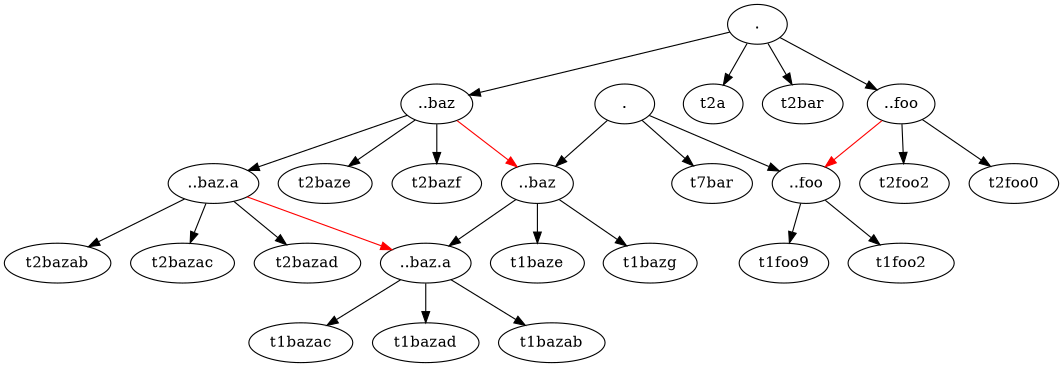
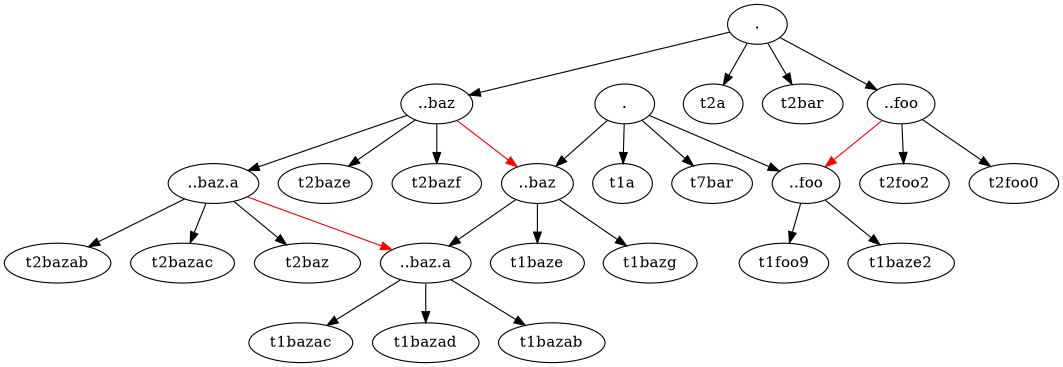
node "t1a": added
node "t2bazad": label "t2bazad" -> "t2baz"
node "t1foo2": label "t1foo2" -> "t1baze2"
